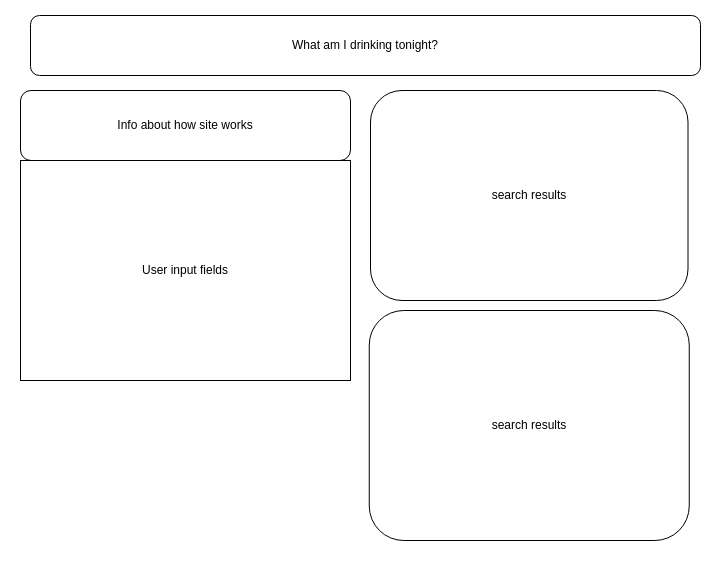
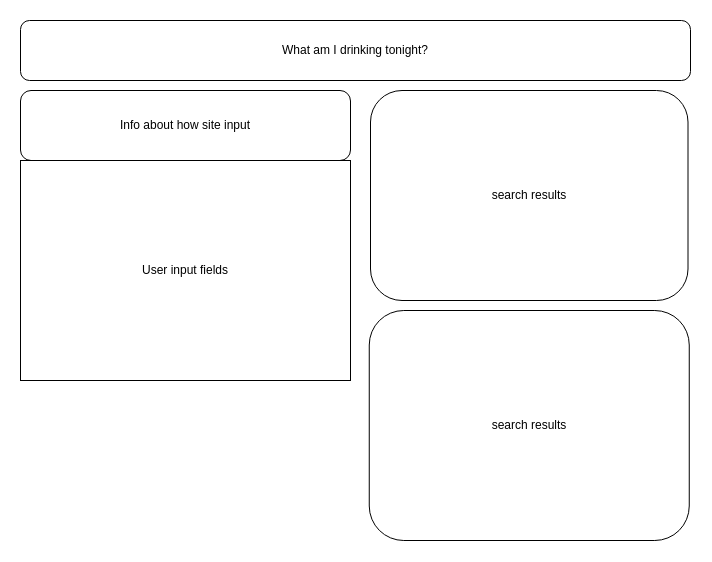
node "What am I drinking tonight?": moved (366, 46) -> (356, 51)
node "Info about how site works": label "Info about how site works" -> "Info about how site input"
